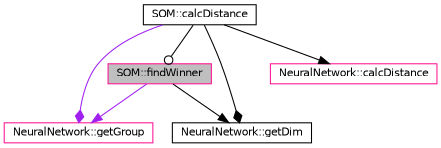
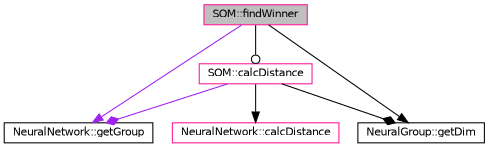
node "SOM::calcDistance": color black -> deeppink
edge "SOM::calcDistance" -> "SOM::findWinner": reversed
node "NeuralNetwork::getGroup": color deeppink -> black
node "NeuralNetwork::getDim": label "NeuralNetwork::getDim" -> "NeuralGroup::getDim"
